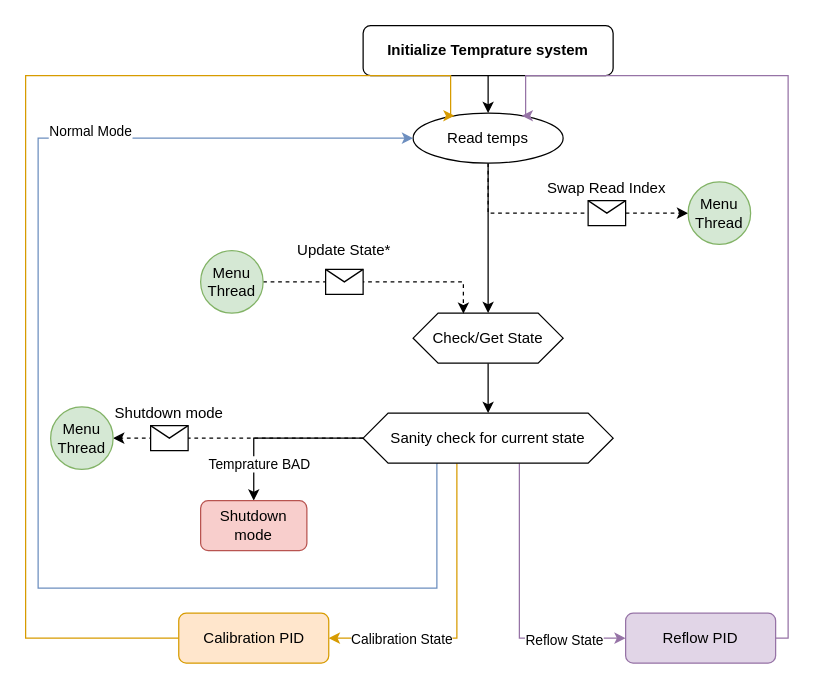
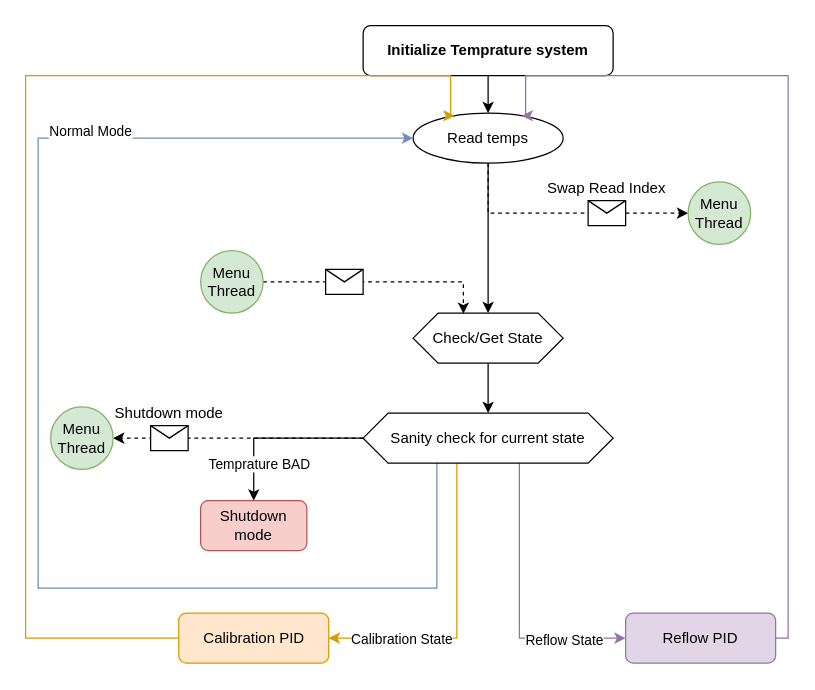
node "Update State*": removed
